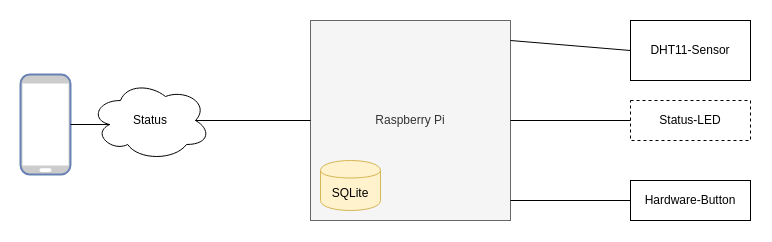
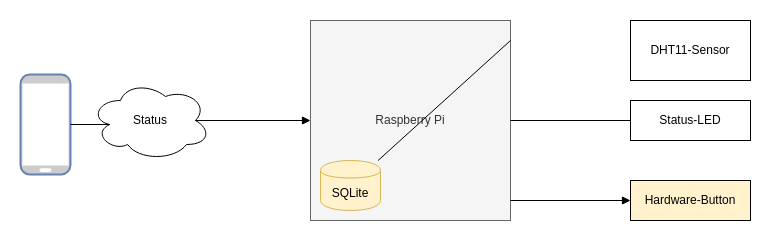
edge "DHT11-Sensor" -- "Raspberry Pi": now "SQLite" -- "Raspberry Pi"
edge "Status" -- "Raspberry Pi": arrowhead none -> block
node "Status-LED": style dashed -> solid
edge "Raspberry Pi" -- "Hardware-Button": arrowhead none -> block
node "Hardware-Button": fillcolor #ffffff -> #fff2cc
